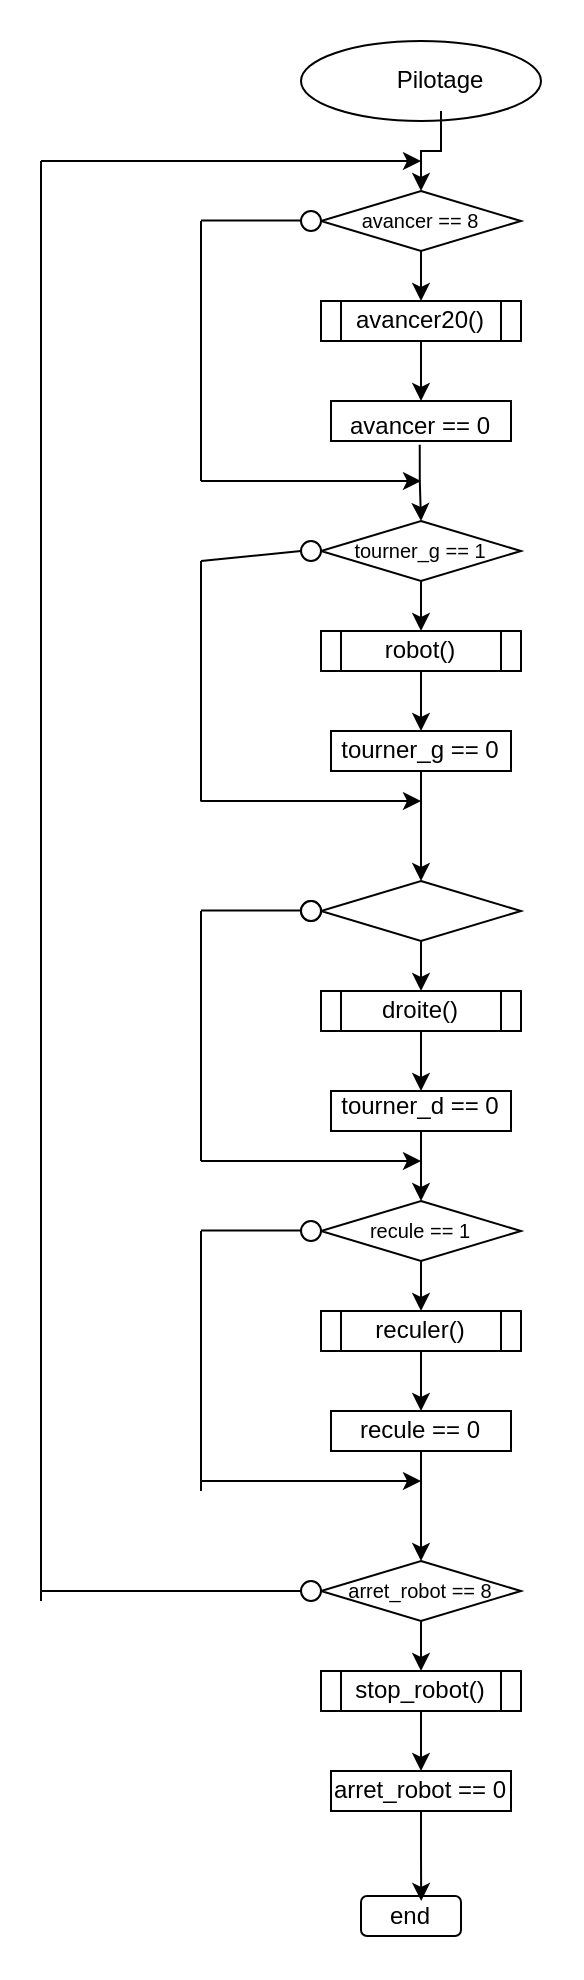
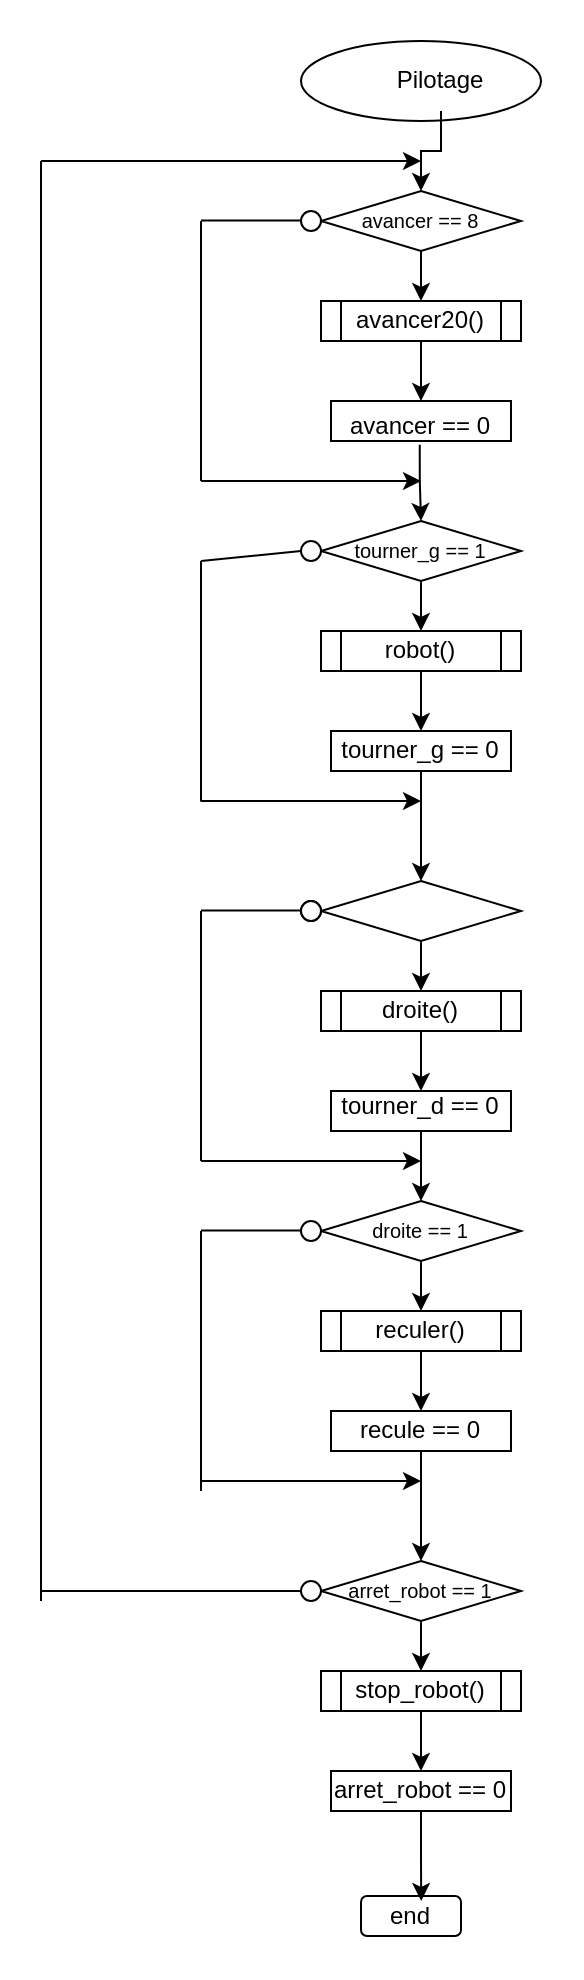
node "recule == 1": label "recule == 1" -> "droite == 1"
node "arret_robot == 8": label "arret_robot == 8" -> "arret_robot == 1"
